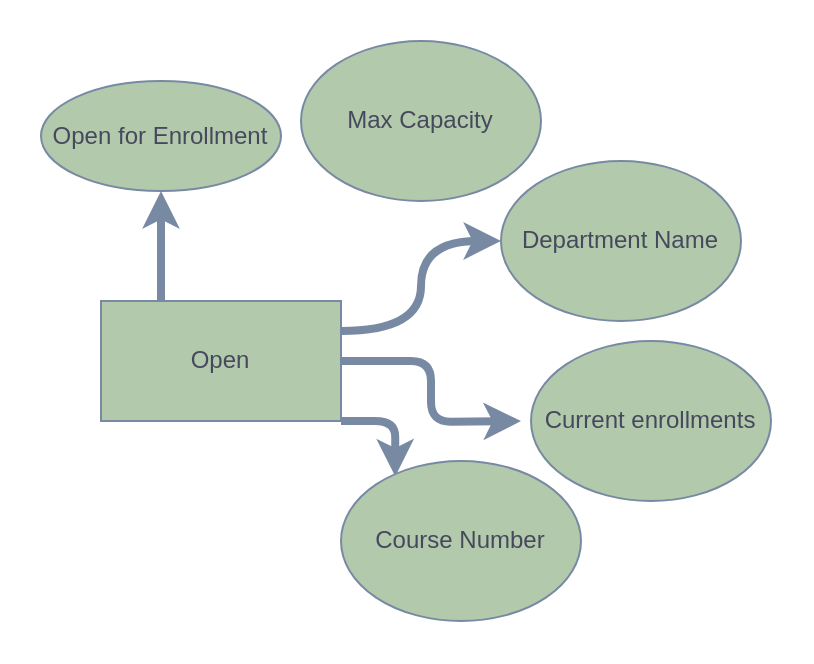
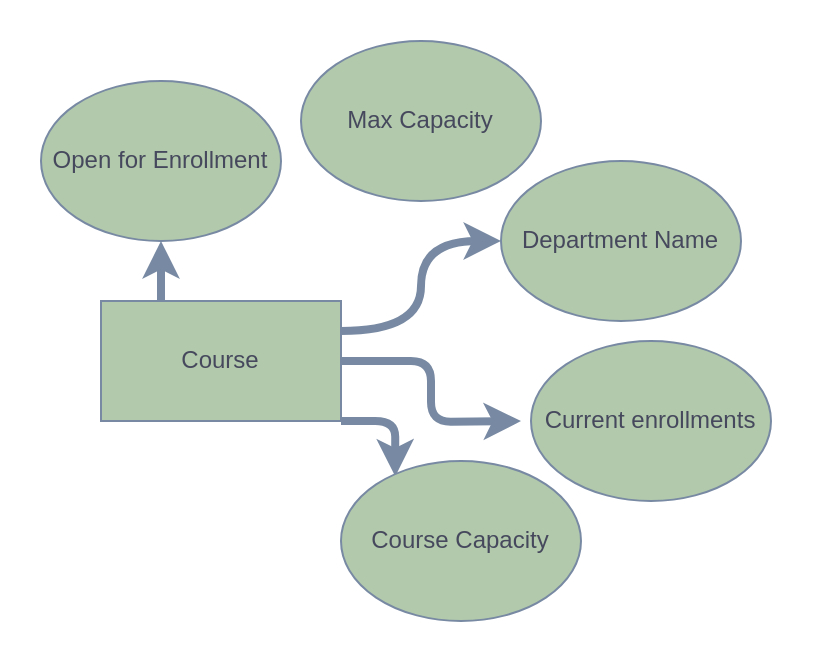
node "Open for Enrollment": size 240x110 -> 240x160
node "Open": label "Open" -> "Course"
node "Course Number": label "Course Number" -> "Course Capacity"
